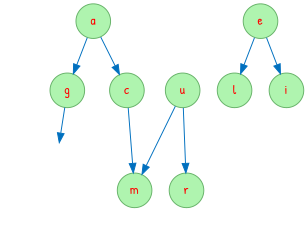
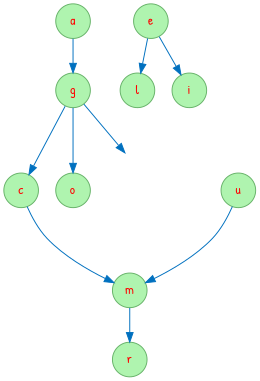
edge "a" -> "c": now "g" -> "c"
edge "u" -> "r": now "m" -> "r"
node "o": added
